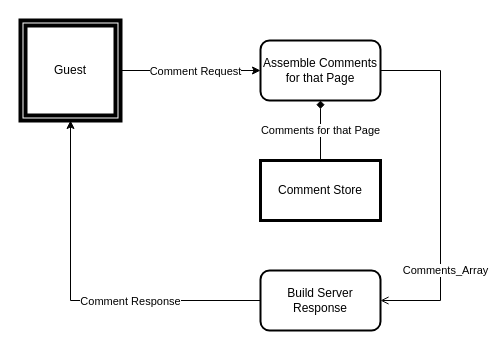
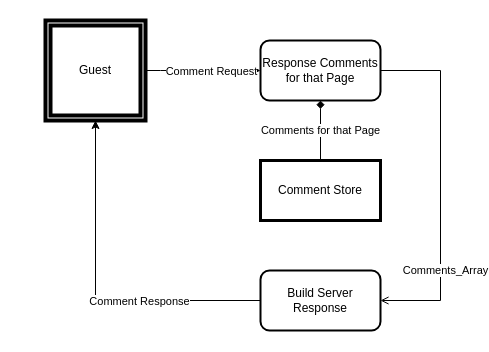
node "Guest": moved (71, 71) -> (96, 71)
node "Assemble Comments for that Page": label "Assemble Comments for that Page" -> "Response Comments for that Page"
